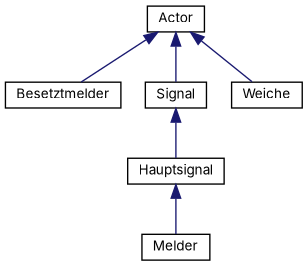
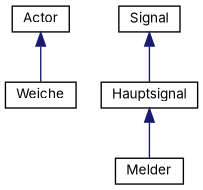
edge "Signal" -> "Actor": removed
node "Besetztmelder": removed
